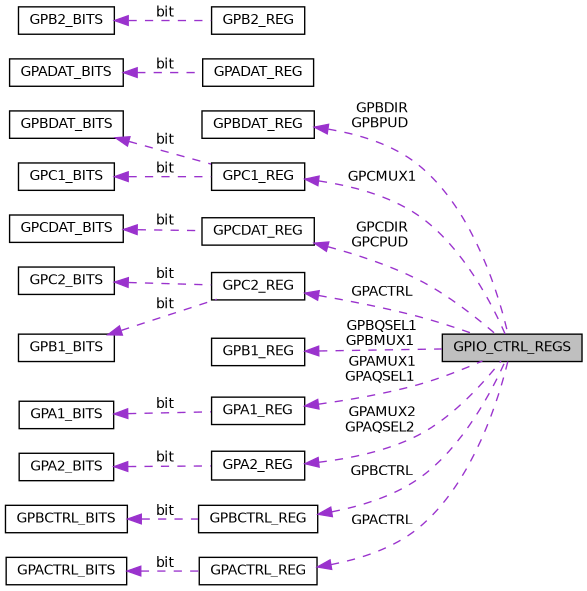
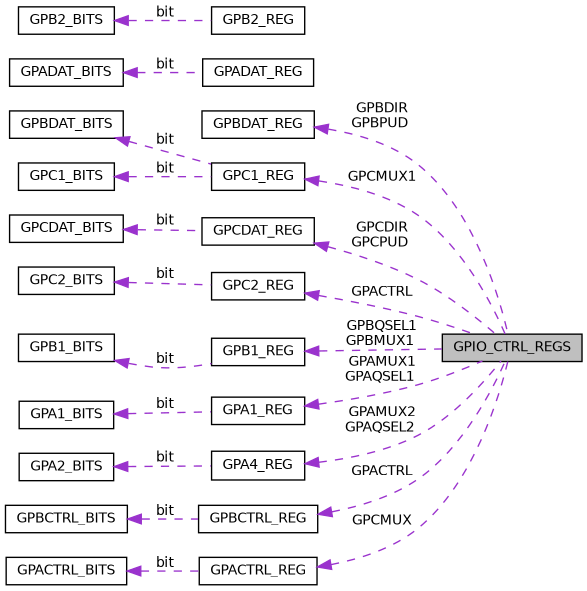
edge "GPC2_REG" -> "GPB1_BITS": now "GPB1_REG" -> "GPB1_BITS"
node "GPA2_REG": label "GPA2_REG" -> "GPA4_REG"
edge "GPIO_CTRL_REGS" -> "GPBCTRL_REG": label " GPBCTRL" -> " GPACTRL"
edge "GPIO_CTRL_REGS" -> "GPACTRL_REG": label " GPACTRL" -> " GPCMUX"
